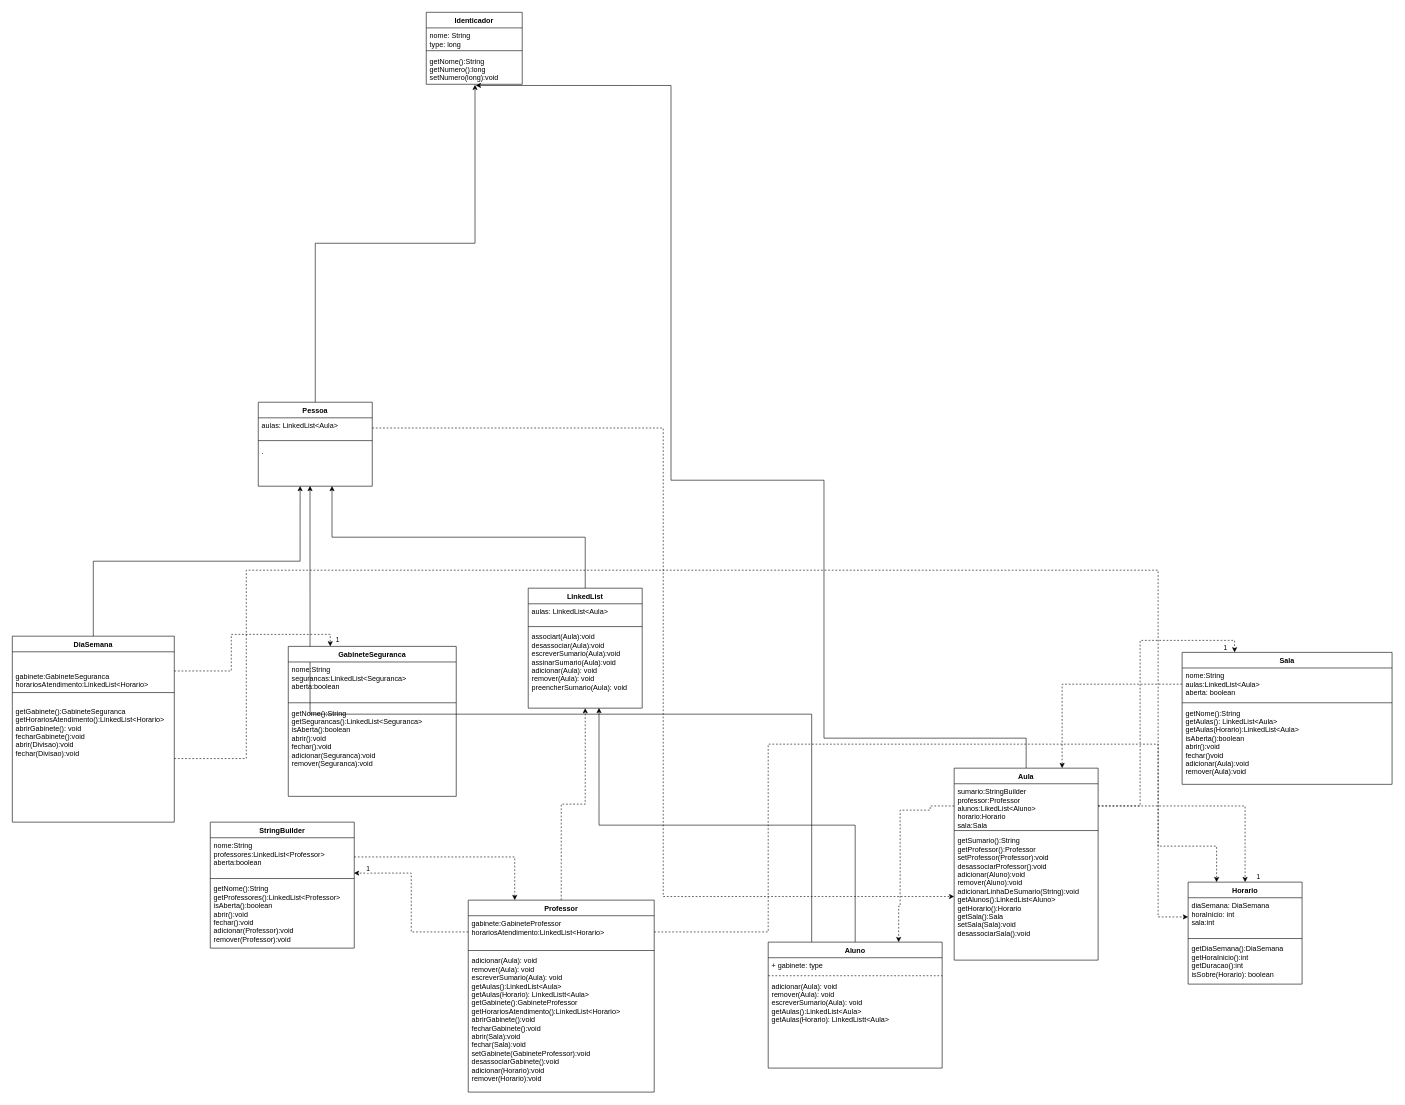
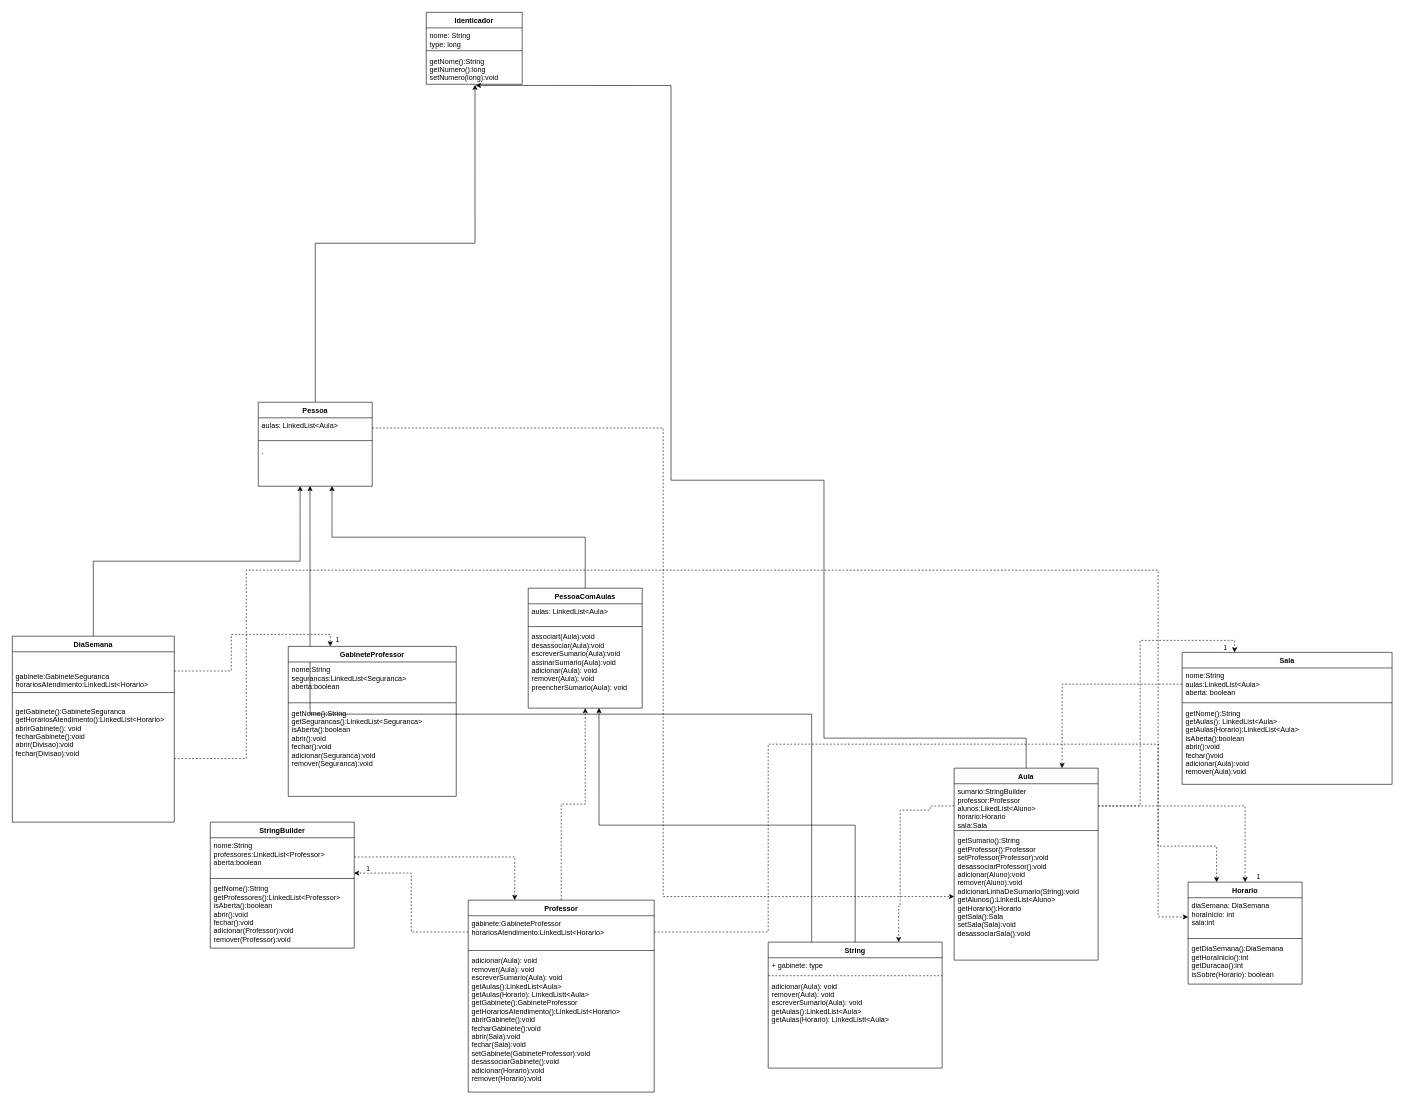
node "LinkedList": label "LinkedList" -> "PessoaComAulas"
node "GabineteSeguranca": label "GabineteSeguranca" -> "GabineteProfessor"
node "Aluno": label "Aluno" -> "String"
